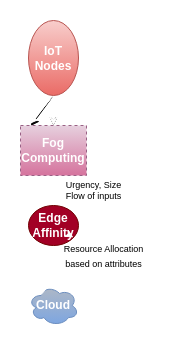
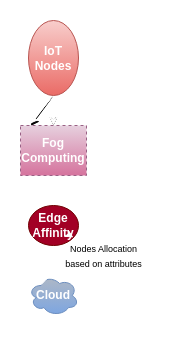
node "Urgency, Size Flow of inputs": removed
node "Resource Allocation based on attributes": label "Resource Allocation based on attributes" -> "Nodes Allocation based on attributes"
node "Cloud": moved (54, 306) -> (54, 296)
